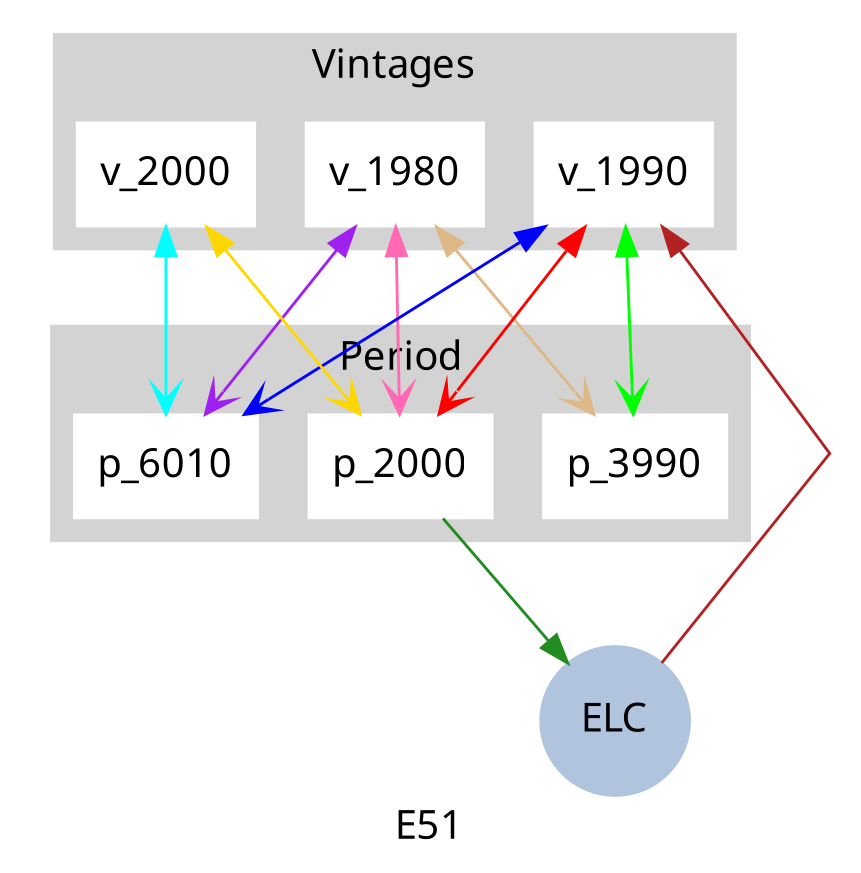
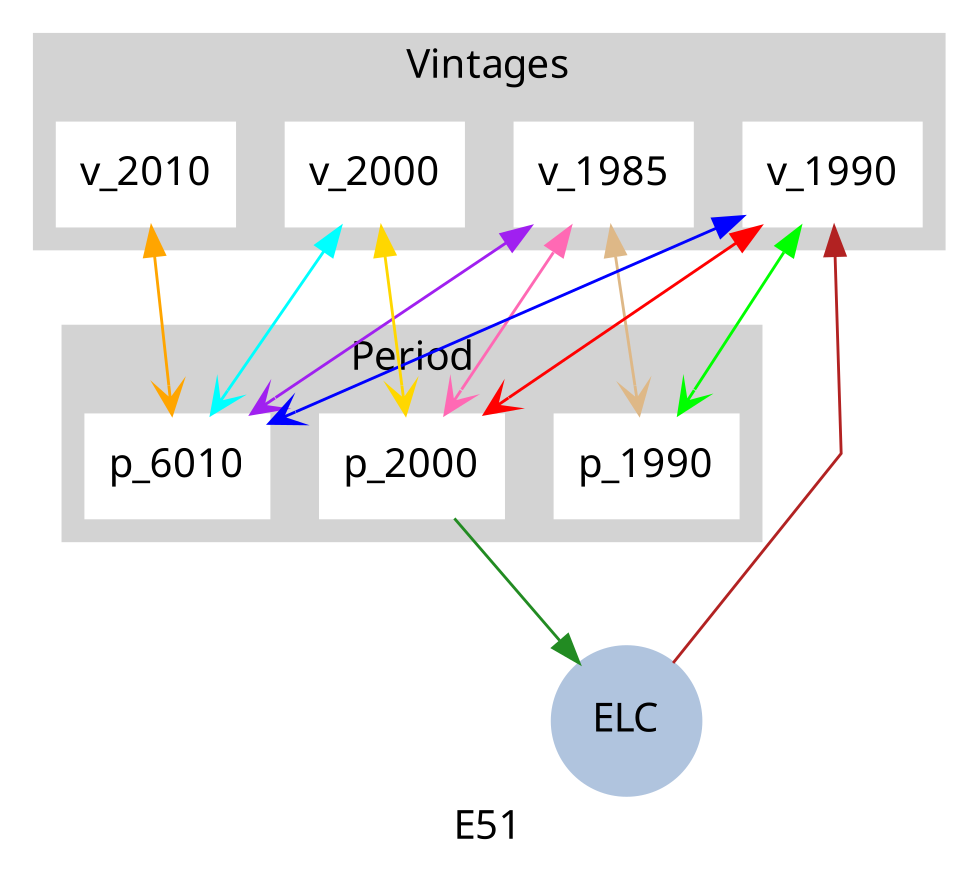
node "v_2010": added
node "v_1980": label "v_1980" -> "v_1985"
node "p_3990": label "p_3990" -> "p_1990"
